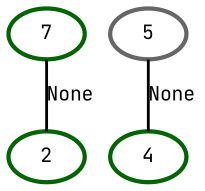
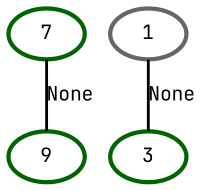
node "5": label "5" -> "1"
node "2": label "2" -> "9"
node "4": label "4" -> "3"
